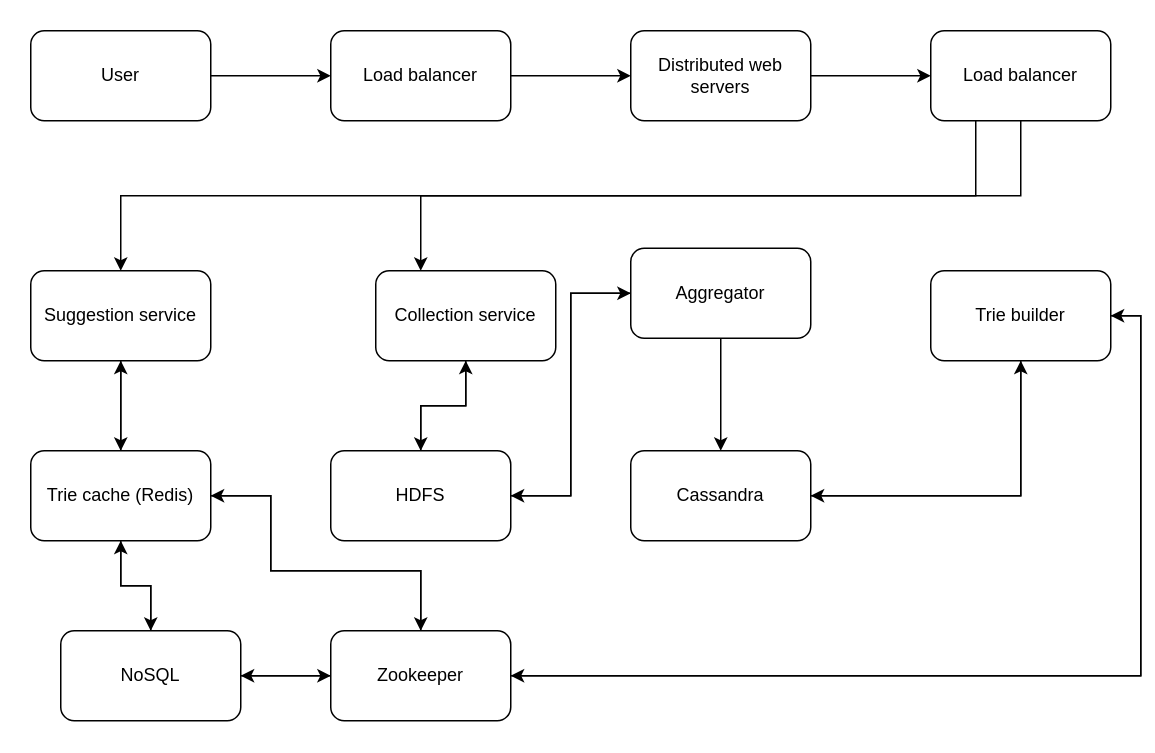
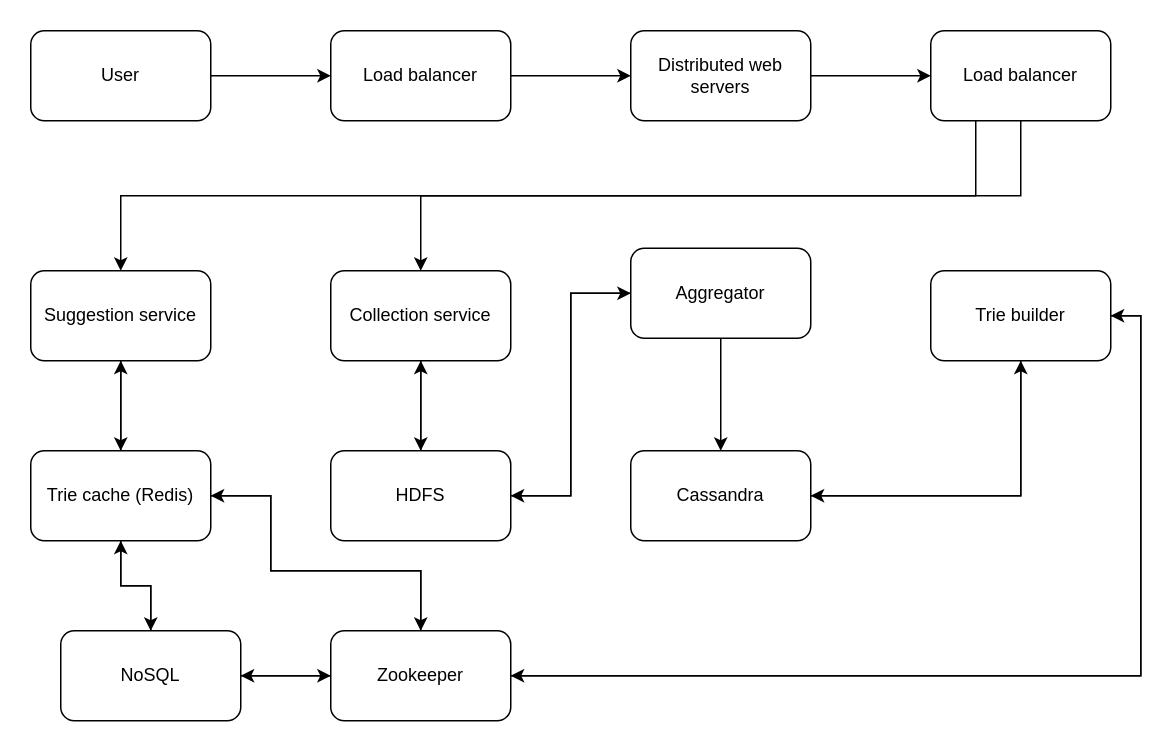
node "Collection service": moved (466, 316) -> (421, 316)
